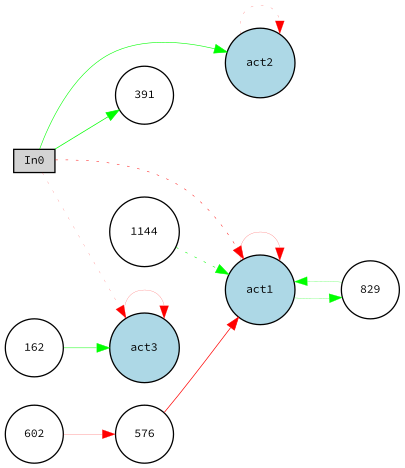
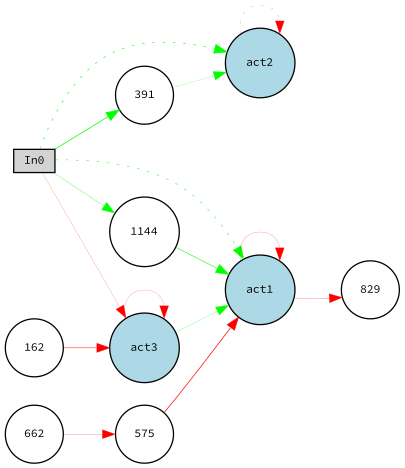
edge "In0" -> "act2": style solid -> dotted
edge "391" -> "act2": added
edge "In0" -> "act1": color red -> green
edge "In0" -> "1144": added
edge "In0" -> "act3": style dotted -> solid
edge "1144" -> "act1": style dotted -> solid
edge "829" -> "act1": now "act3" -> "act1"
edge "act1" -> "829": color green -> red
edge "162" -> "act3": color green -> red
node "602": label "602" -> "662"
node "576": label "576" -> "575"
